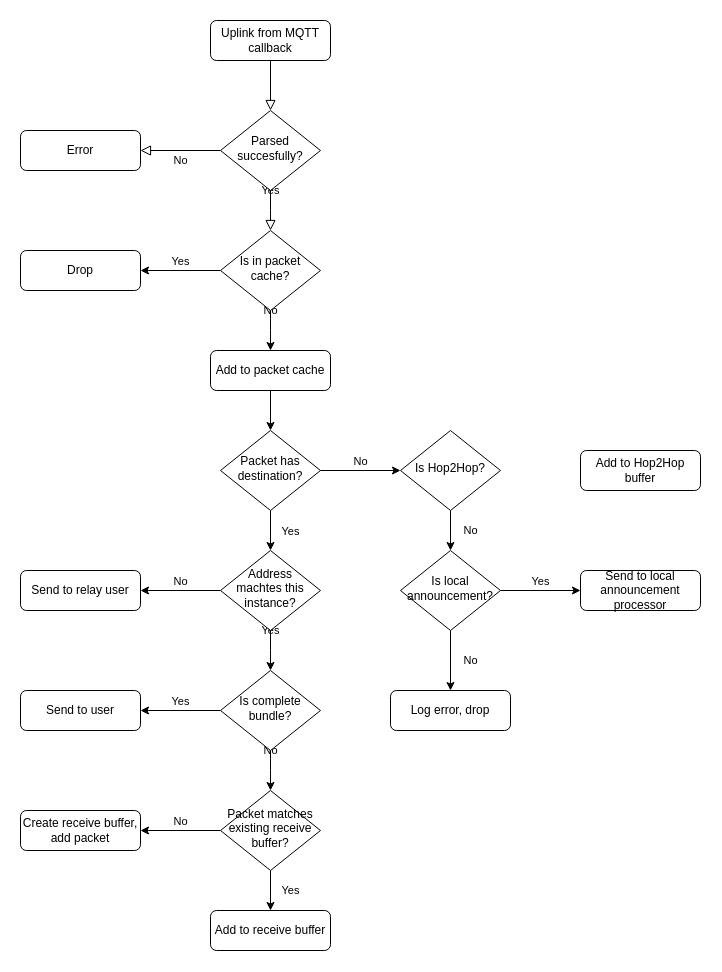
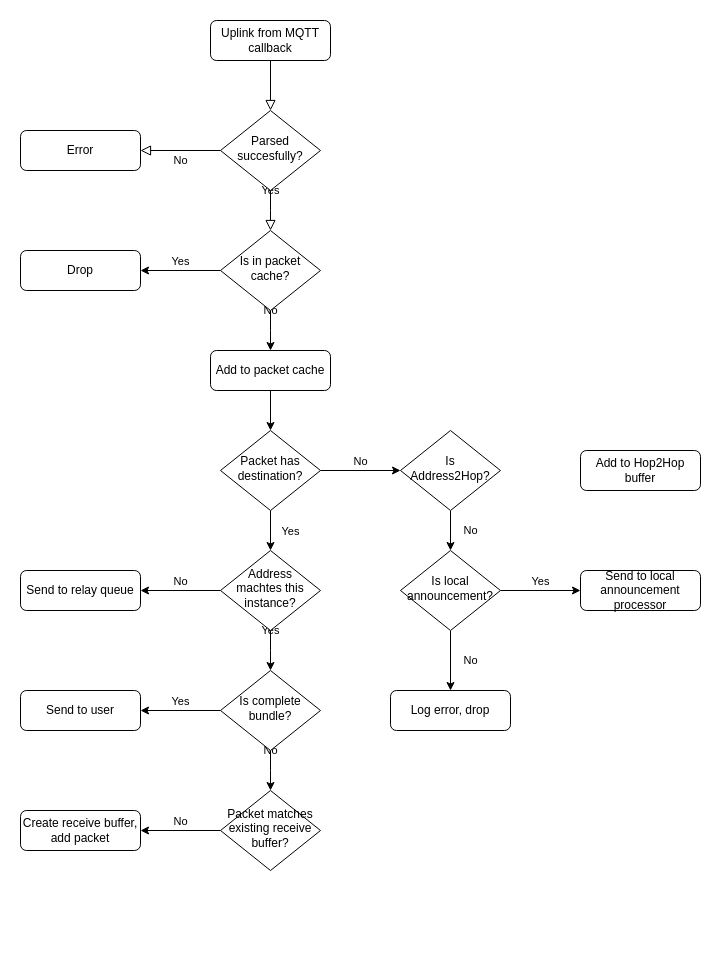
node "Is Hop2Hop?": label "Is Hop2Hop?" -> "Is Address2Hop?"
node "Send to relay user": label "Send to relay user" -> "Send to relay queue"
edge "Packet matches existing receive buffer?" -> "Add to receive buffer": removed, label "Yes"
node "Add to receive buffer": removed
